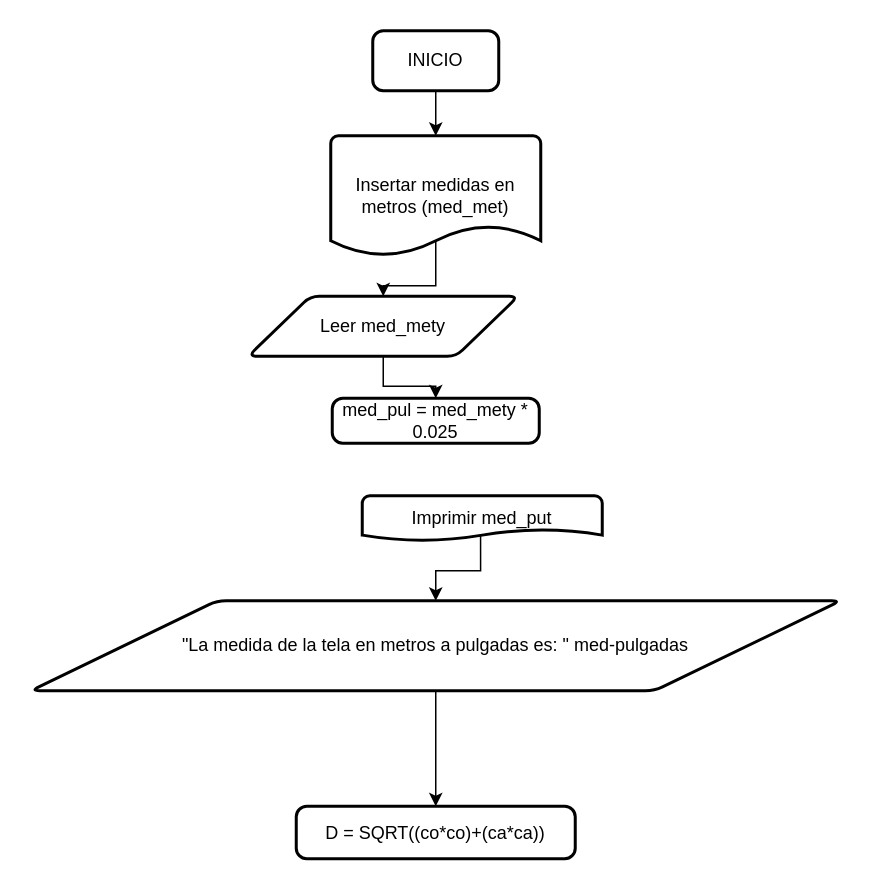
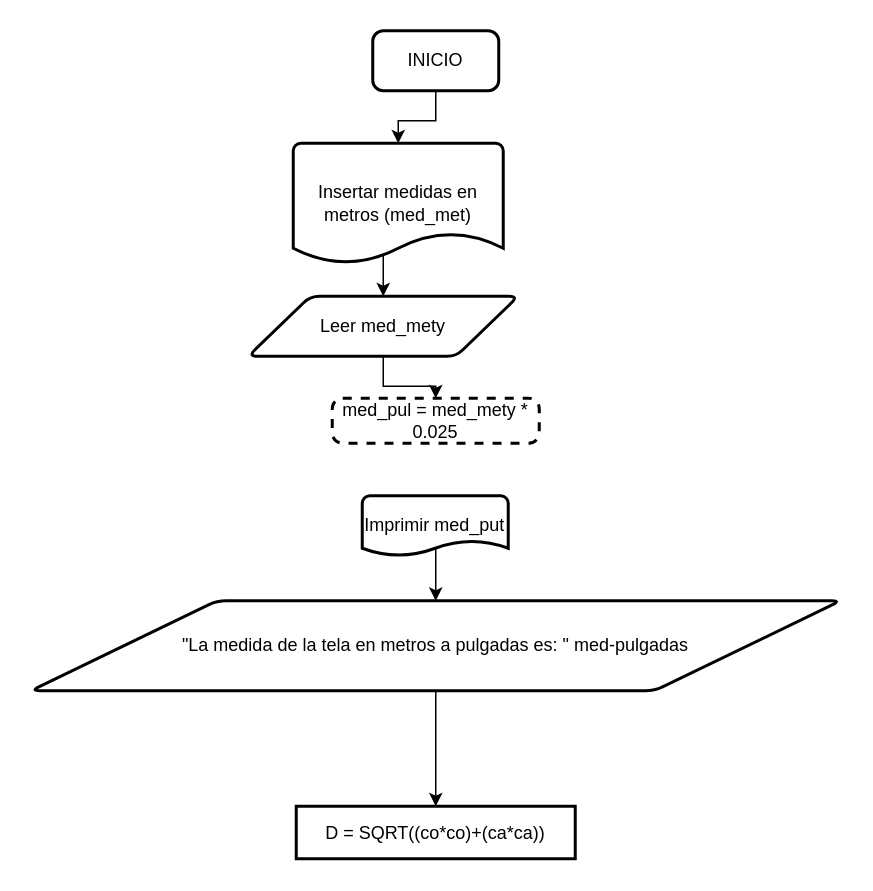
node "Insertar medidas en metros (med_met)": moved (436, 196) -> (398, 203)
node "med_pul = med_mety * 0.025": style solid -> dashed
node "Imprimir med_put": size 240x45 -> 146x60
node "D = SQRT((co*co)+(ca*ca))": shape rounded rectangle -> rectangle
